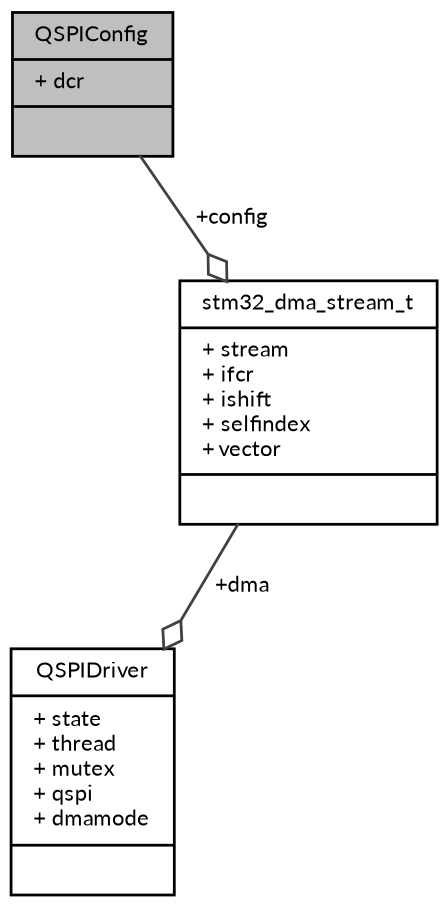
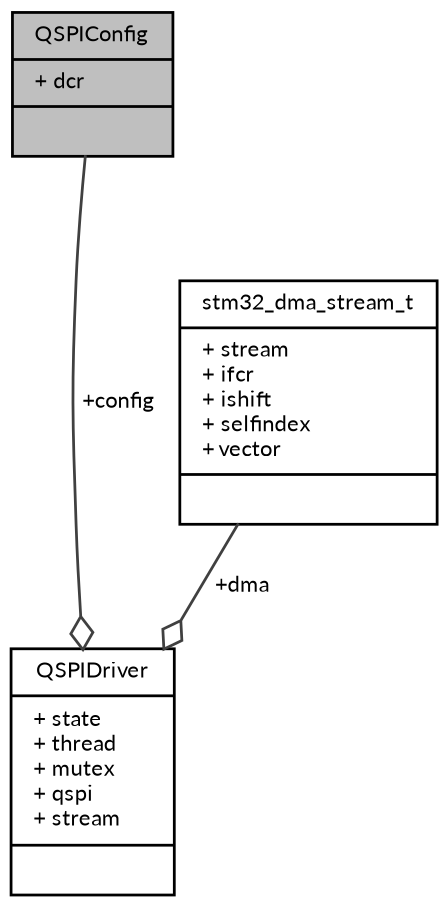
edge "QSPIConfig" -> "stm32_dma_stream_t": now "QSPIConfig" -> "QSPIDriver"
node "QSPIDriver": text "+ dmamode" -> "+ stream"
